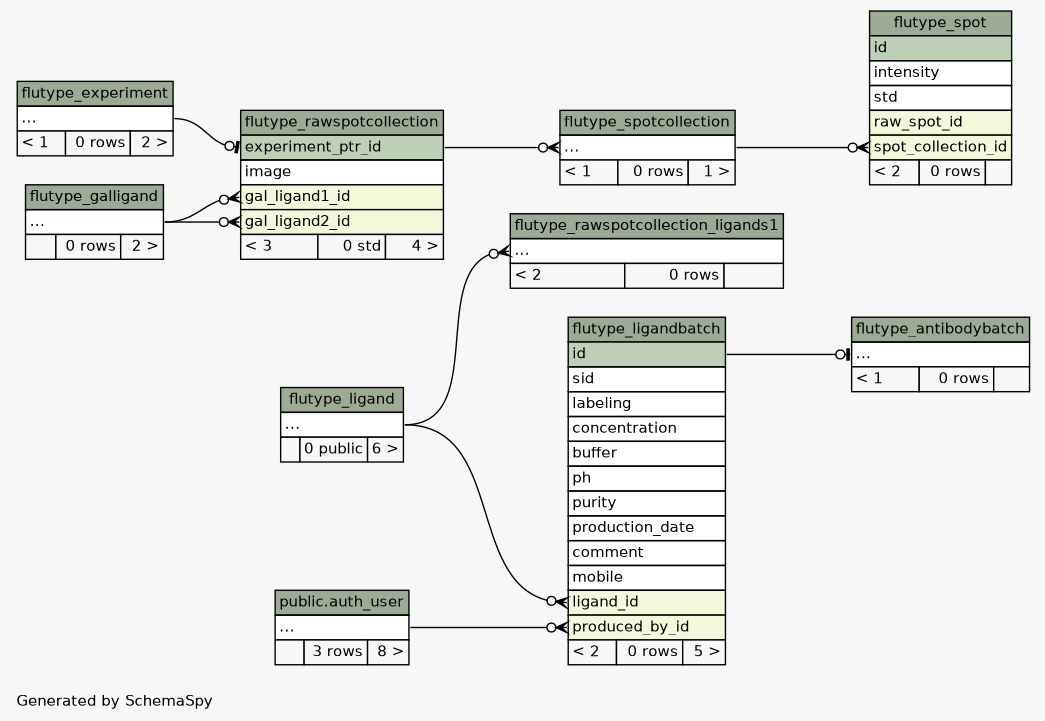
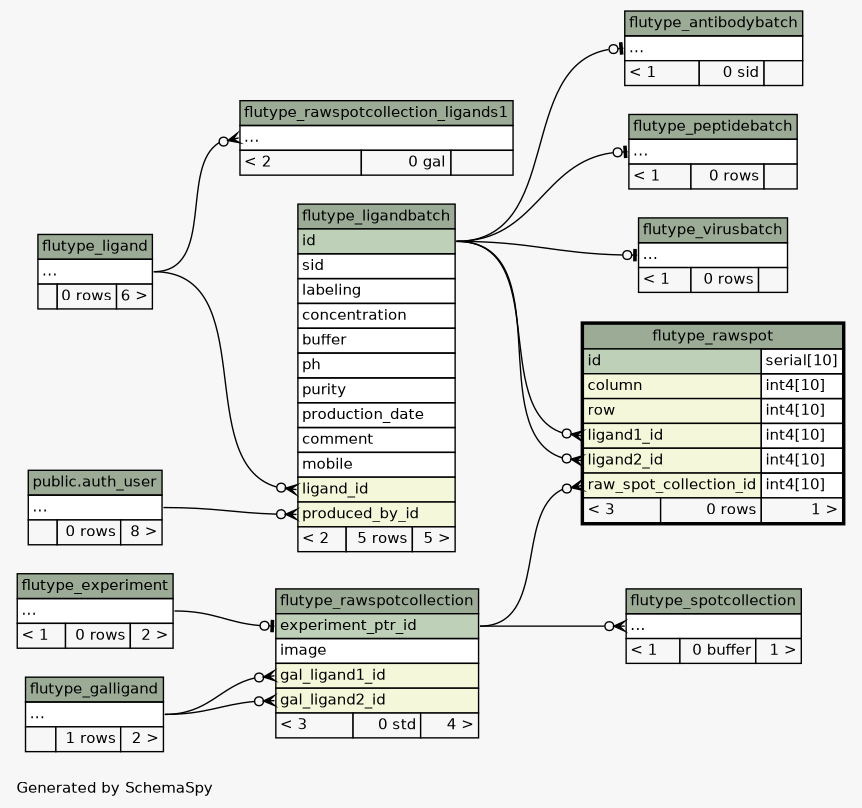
node "flutype_spot": removed
node "flutype_peptidebatch": added
node "flutype_spotcollection": text "0 rows" -> "0 buffer"
node "flutype_galligand": text "0 rows" -> "1 rows"
node "flutype_virusbatch": added
node "flutype_rawspotcollection_ligands1": text "0 rows" -> "0 gal"
node "flutype_antibodybatch": text "0 rows" -> "0 sid"
node "flutype_rawspot": added
node "flutype_ligand": text "0 public" -> "0 rows"
node "public.auth_user": text "3 rows" -> "0 rows"
node "flutype_ligandbatch": text "0 rows" -> "5 rows"
